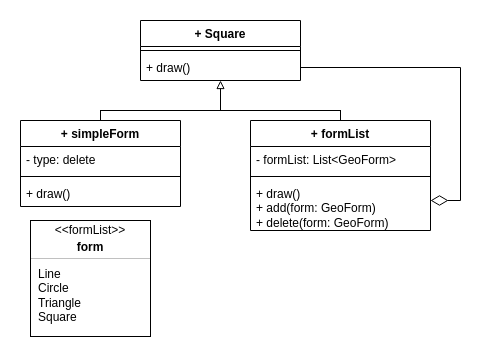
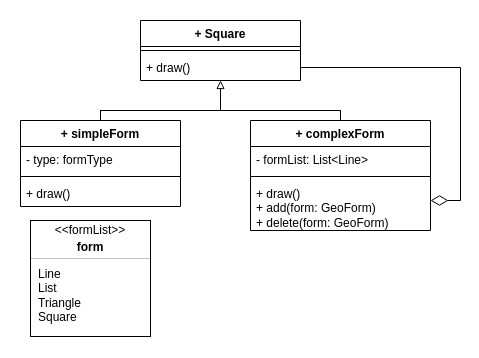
node "+ formList": label "+ formList" -> "+ complexForm"
node "- type: delete": label "- type: delete" -> "- type: formType"
node "- formList: List<GeoForm>": label "- formList: List<GeoForm>" -> "- formList: List<Line>"
node "Line Circle Triangle Square": label "Line Circle Triangle Square" -> "Line List Triangle Square"
